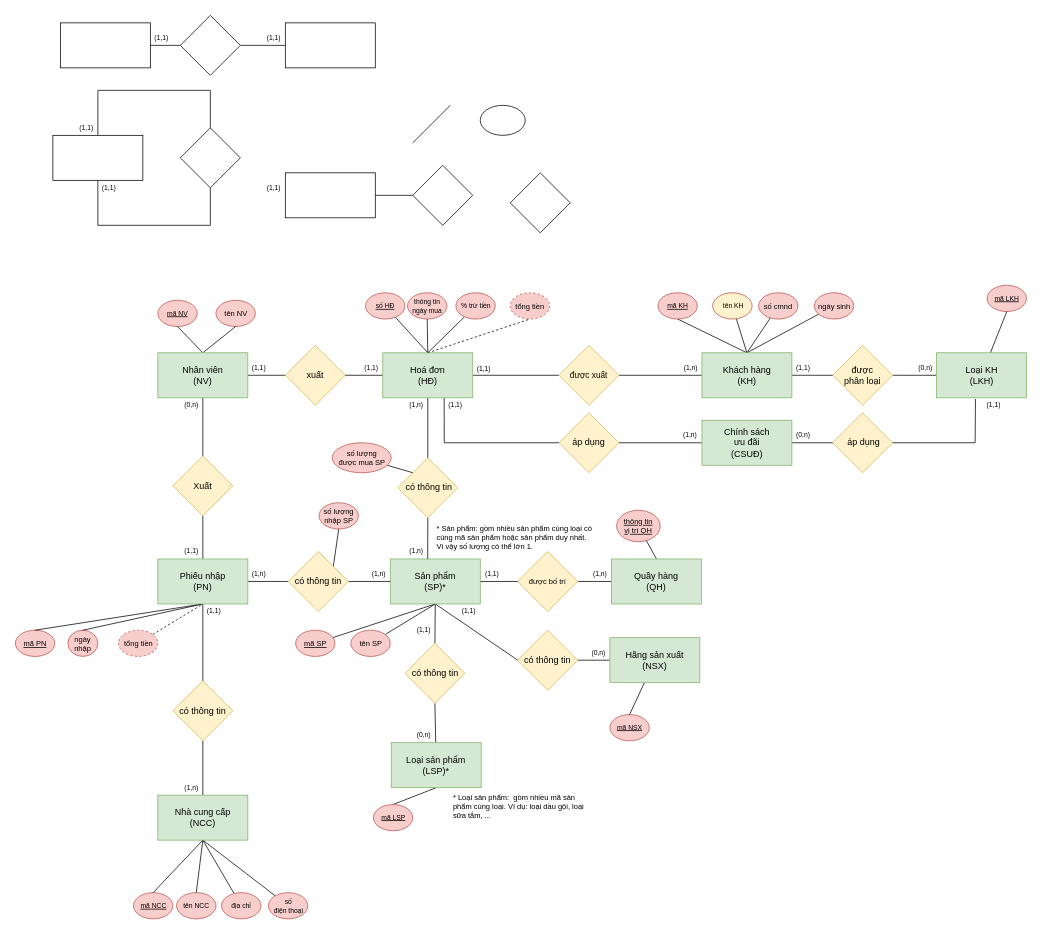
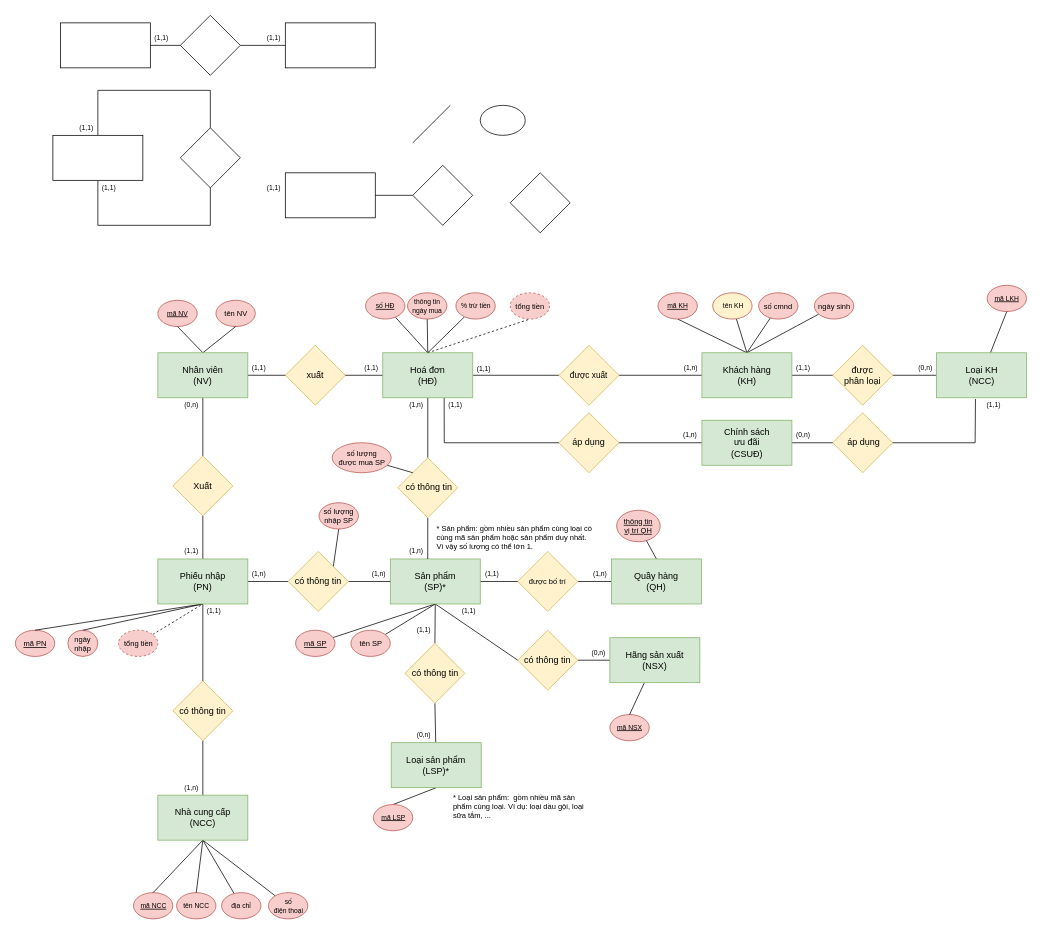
node "Loại KH (LKH)": label "Loại KH (LKH)" -> "Loại KH (NCC)"
